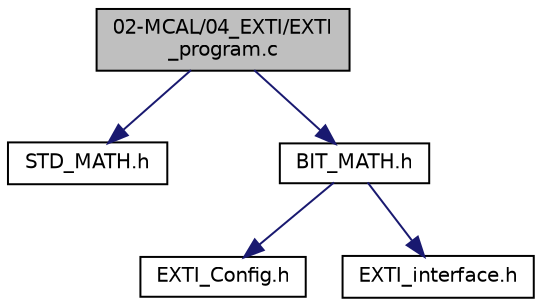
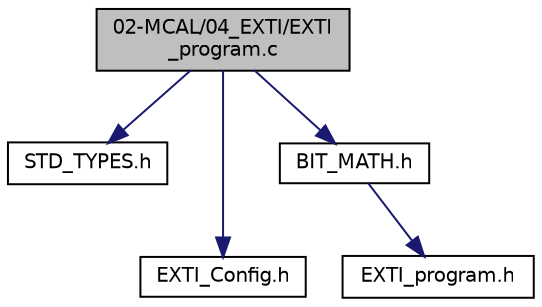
node "STD_MATH.h": label "STD_MATH.h" -> "STD_TYPES.h"
edge "BIT_MATH.h" -> "EXTI_Config.h": now "02-MCAL/04_EXTI/EXTI _program.c" -> "EXTI_Config.h"
node "EXTI_interface.h": label "EXTI_interface.h" -> "EXTI_program.h"
